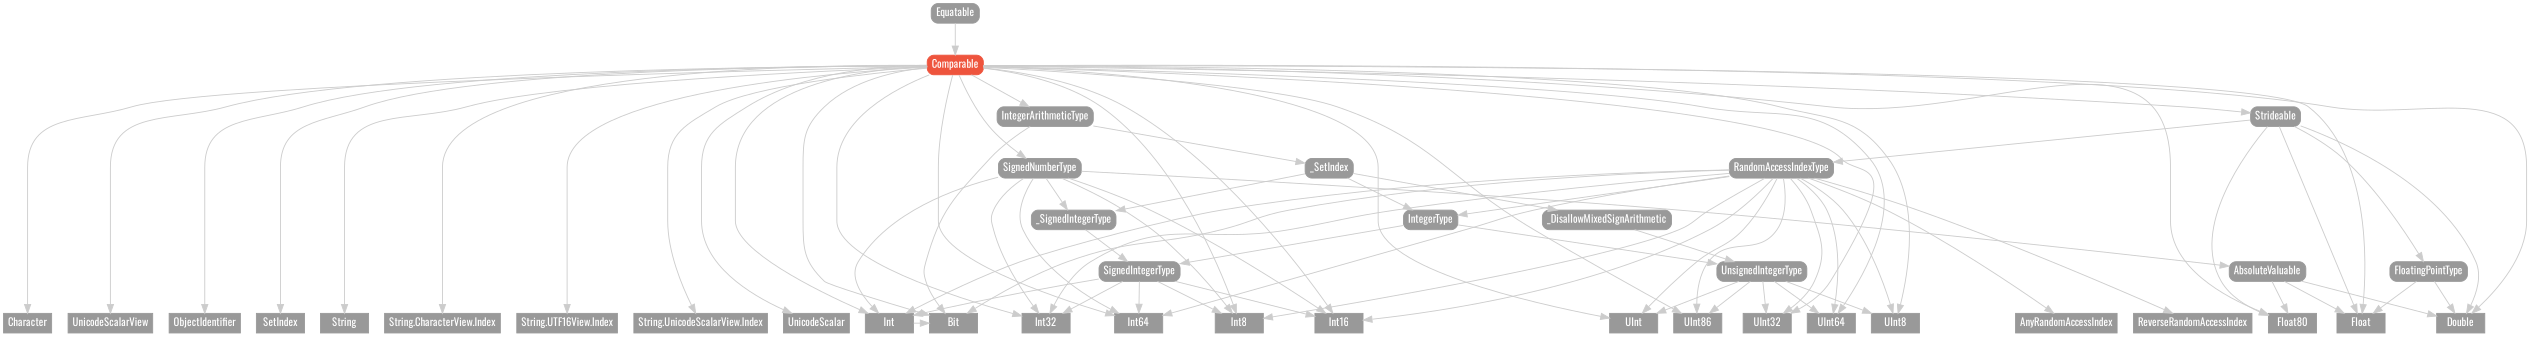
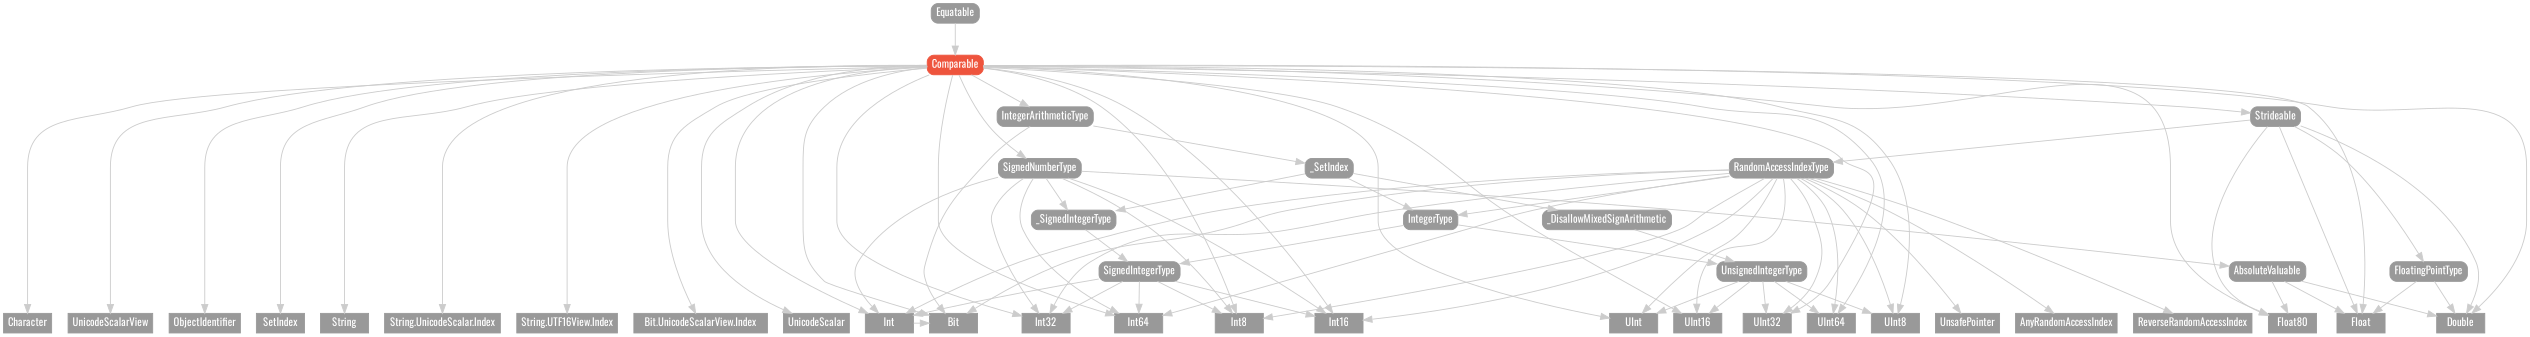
node "String.CharacterView.Index": label "String.CharacterView.Index" -> "String.UnicodeScalar.Index"
node "String.UnicodeScalarView.Index": label "String.UnicodeScalarView.Index" -> "Bit.UnicodeScalarView.Index"
node "UInt86": label "UInt86" -> "UInt16"
node "UnsafePointer": added
